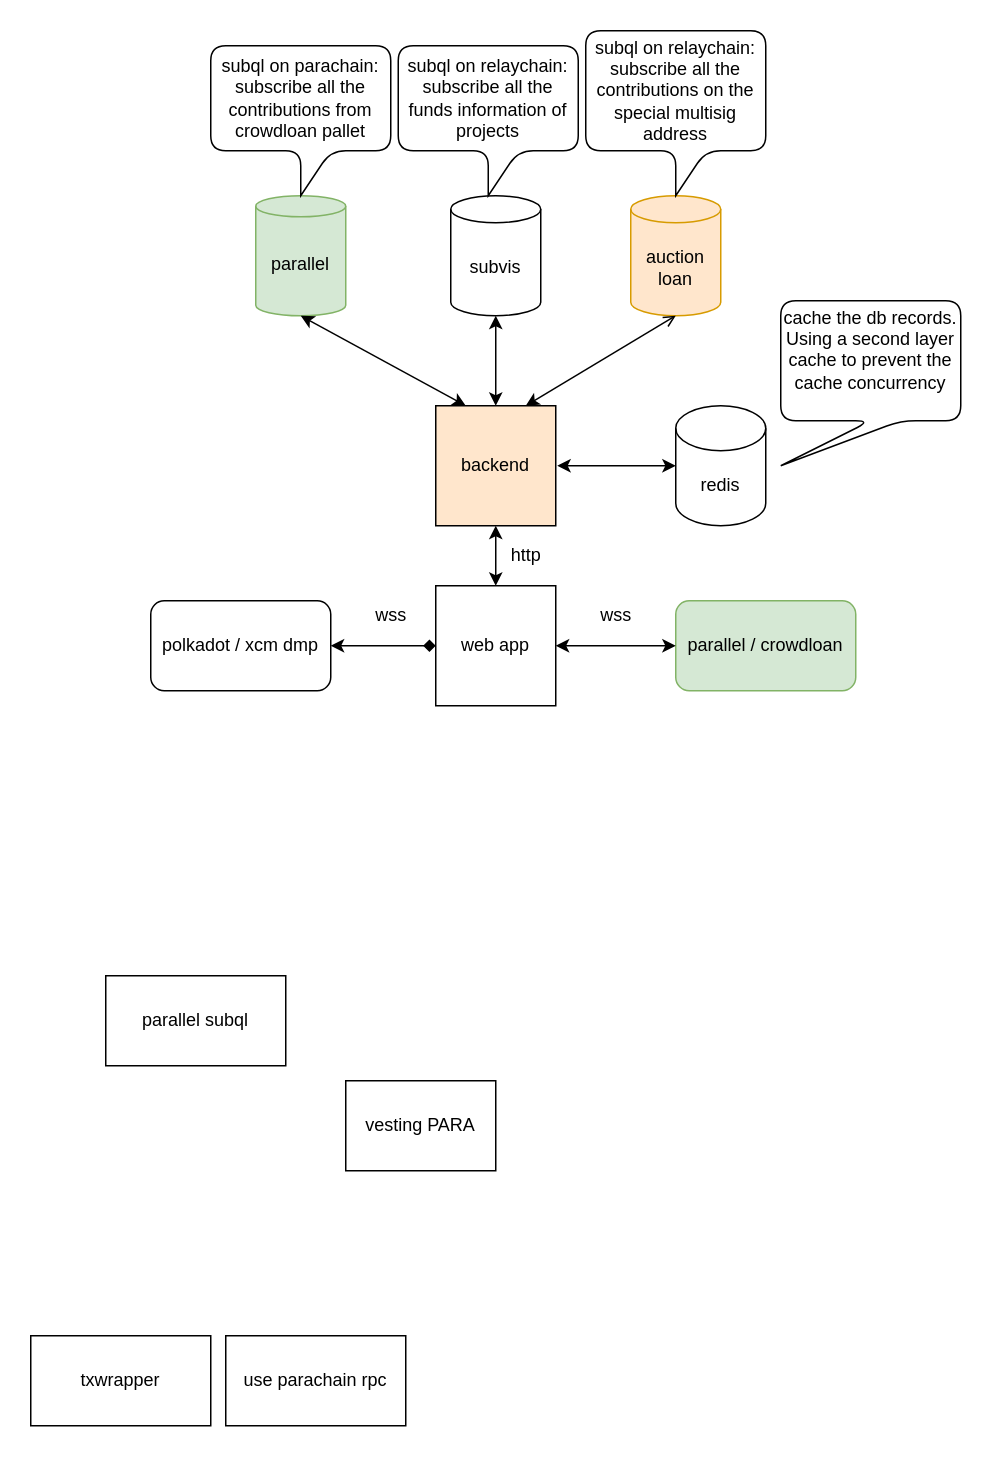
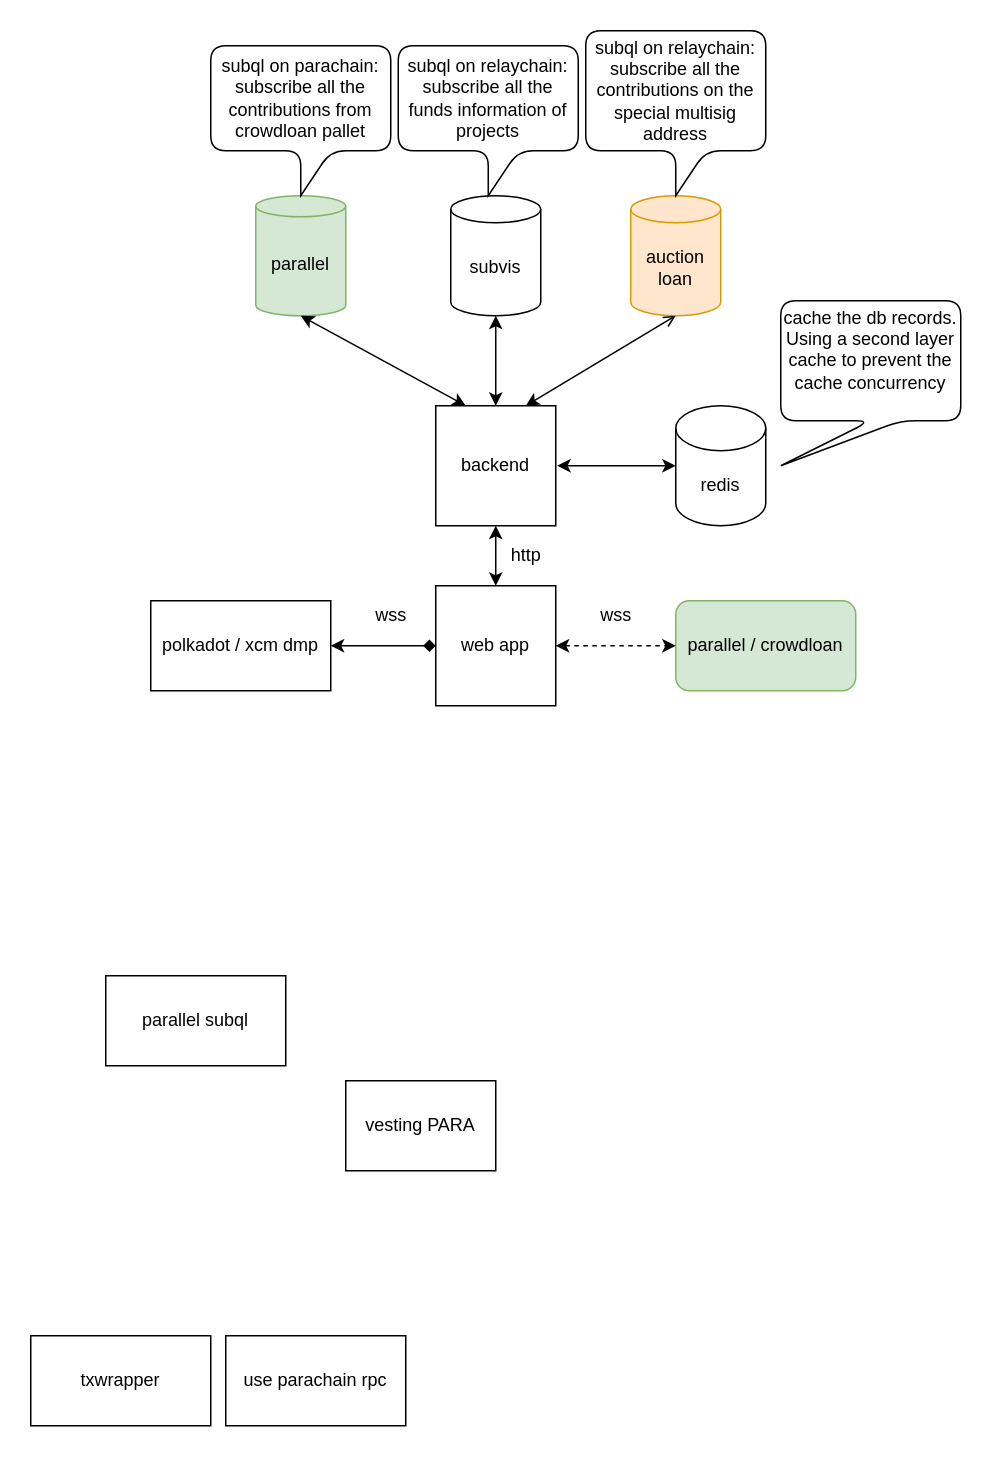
node "backend": fillcolor #ffe6cc -> #ffffff
node "polkadot / xcm dmp": shape rounded rectangle -> rectangle
edge "web app" -- "parallel / crowdloan": style solid -> dashed
